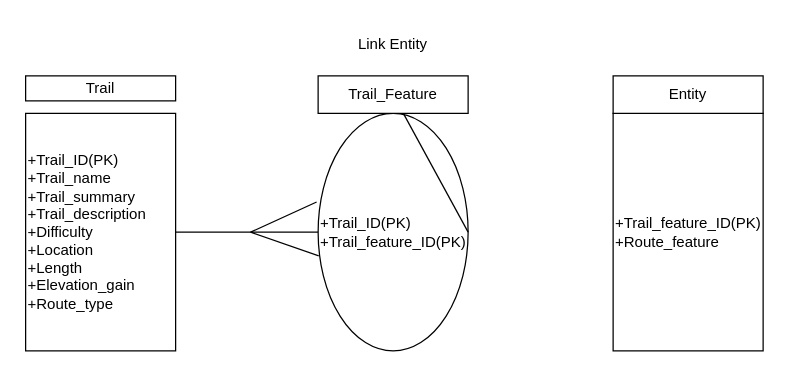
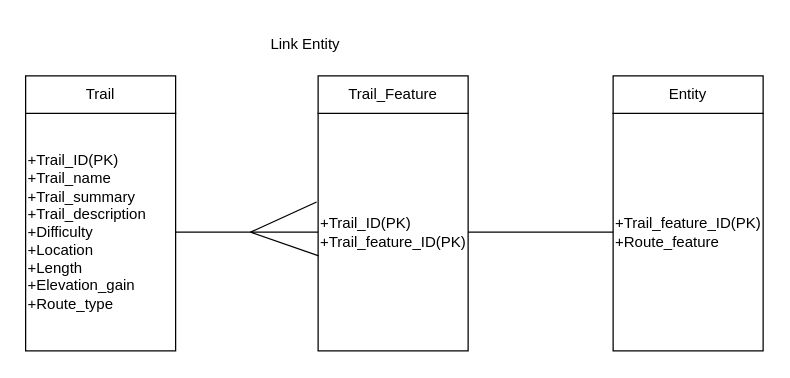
node "Link Entity": moved (393, 44) -> (306, 44)
node "Trail": size 150x25 -> 150x38
edge "Trail_Feature" -- "+Trail_ID(PK) +Trail_feature_ID(PK)": now "+Trail_feature_ID(PK) +Route_feature" -- "+Trail_ID(PK) +Trail_feature_ID(PK)"
node "+Trail_ID(PK) +Trail_feature_ID(PK)": shape ellipse -> rectangle
